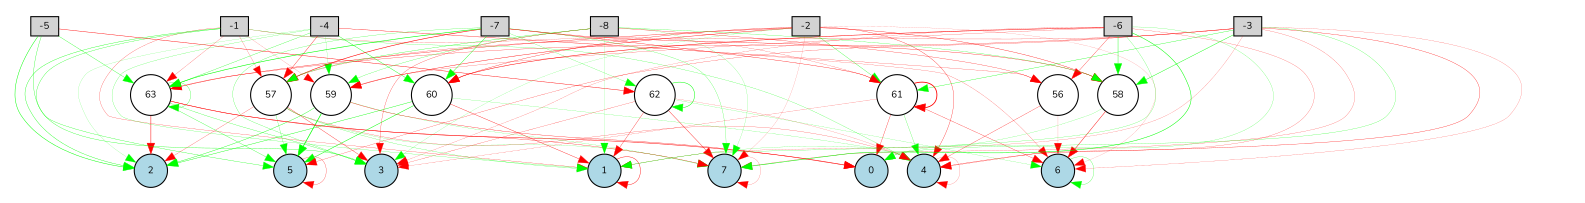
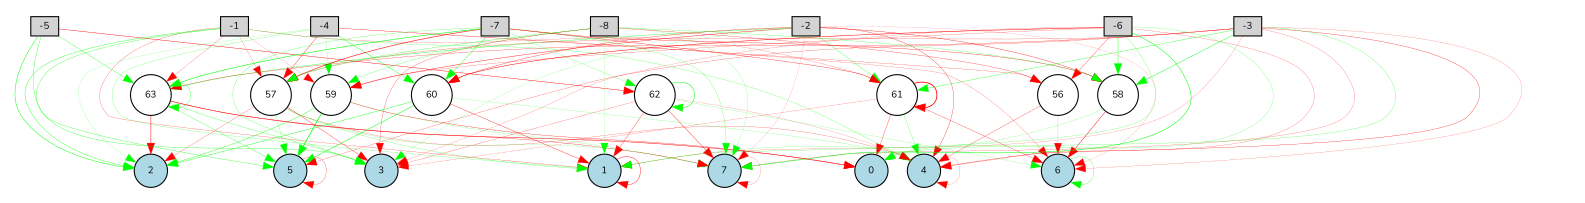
edge "-2" -> "63": color red -> green
edge "-4" -> "63": removed
